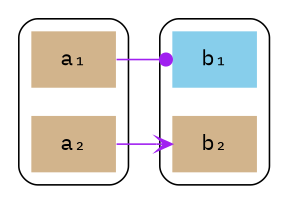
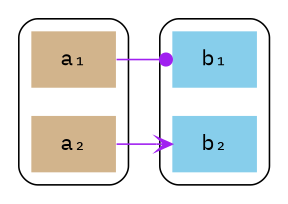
node "b₂": fillcolor tan -> skyblue
